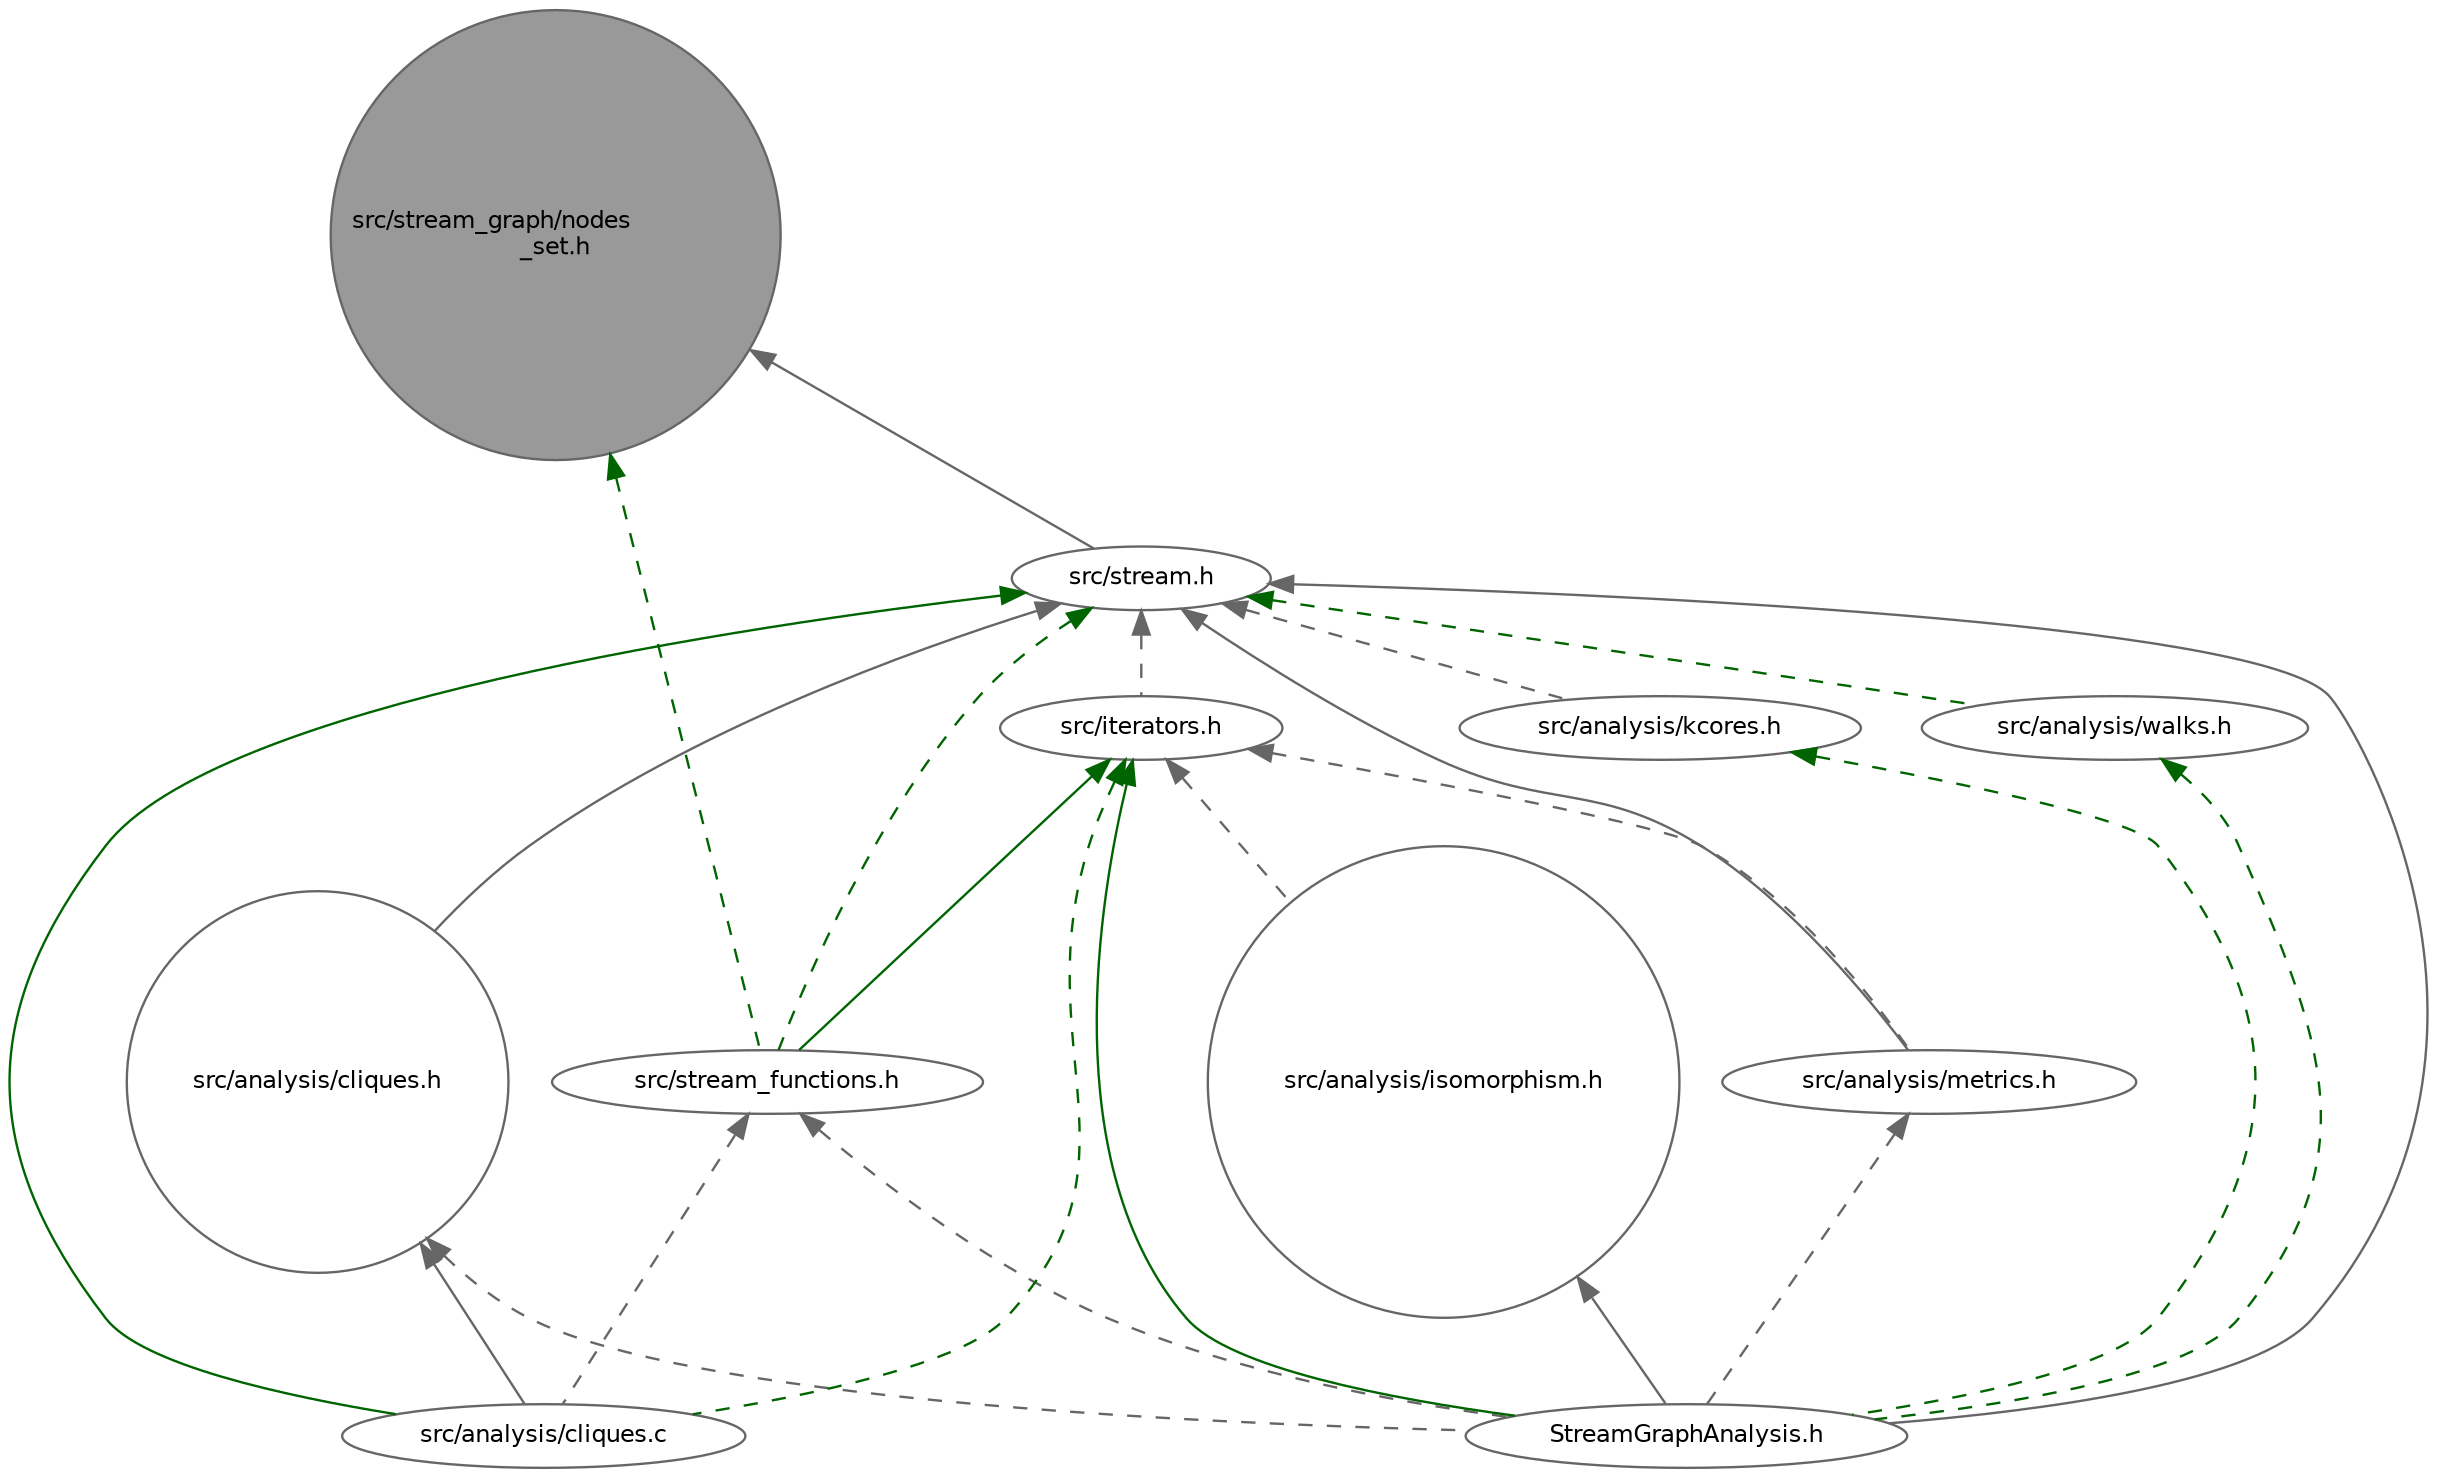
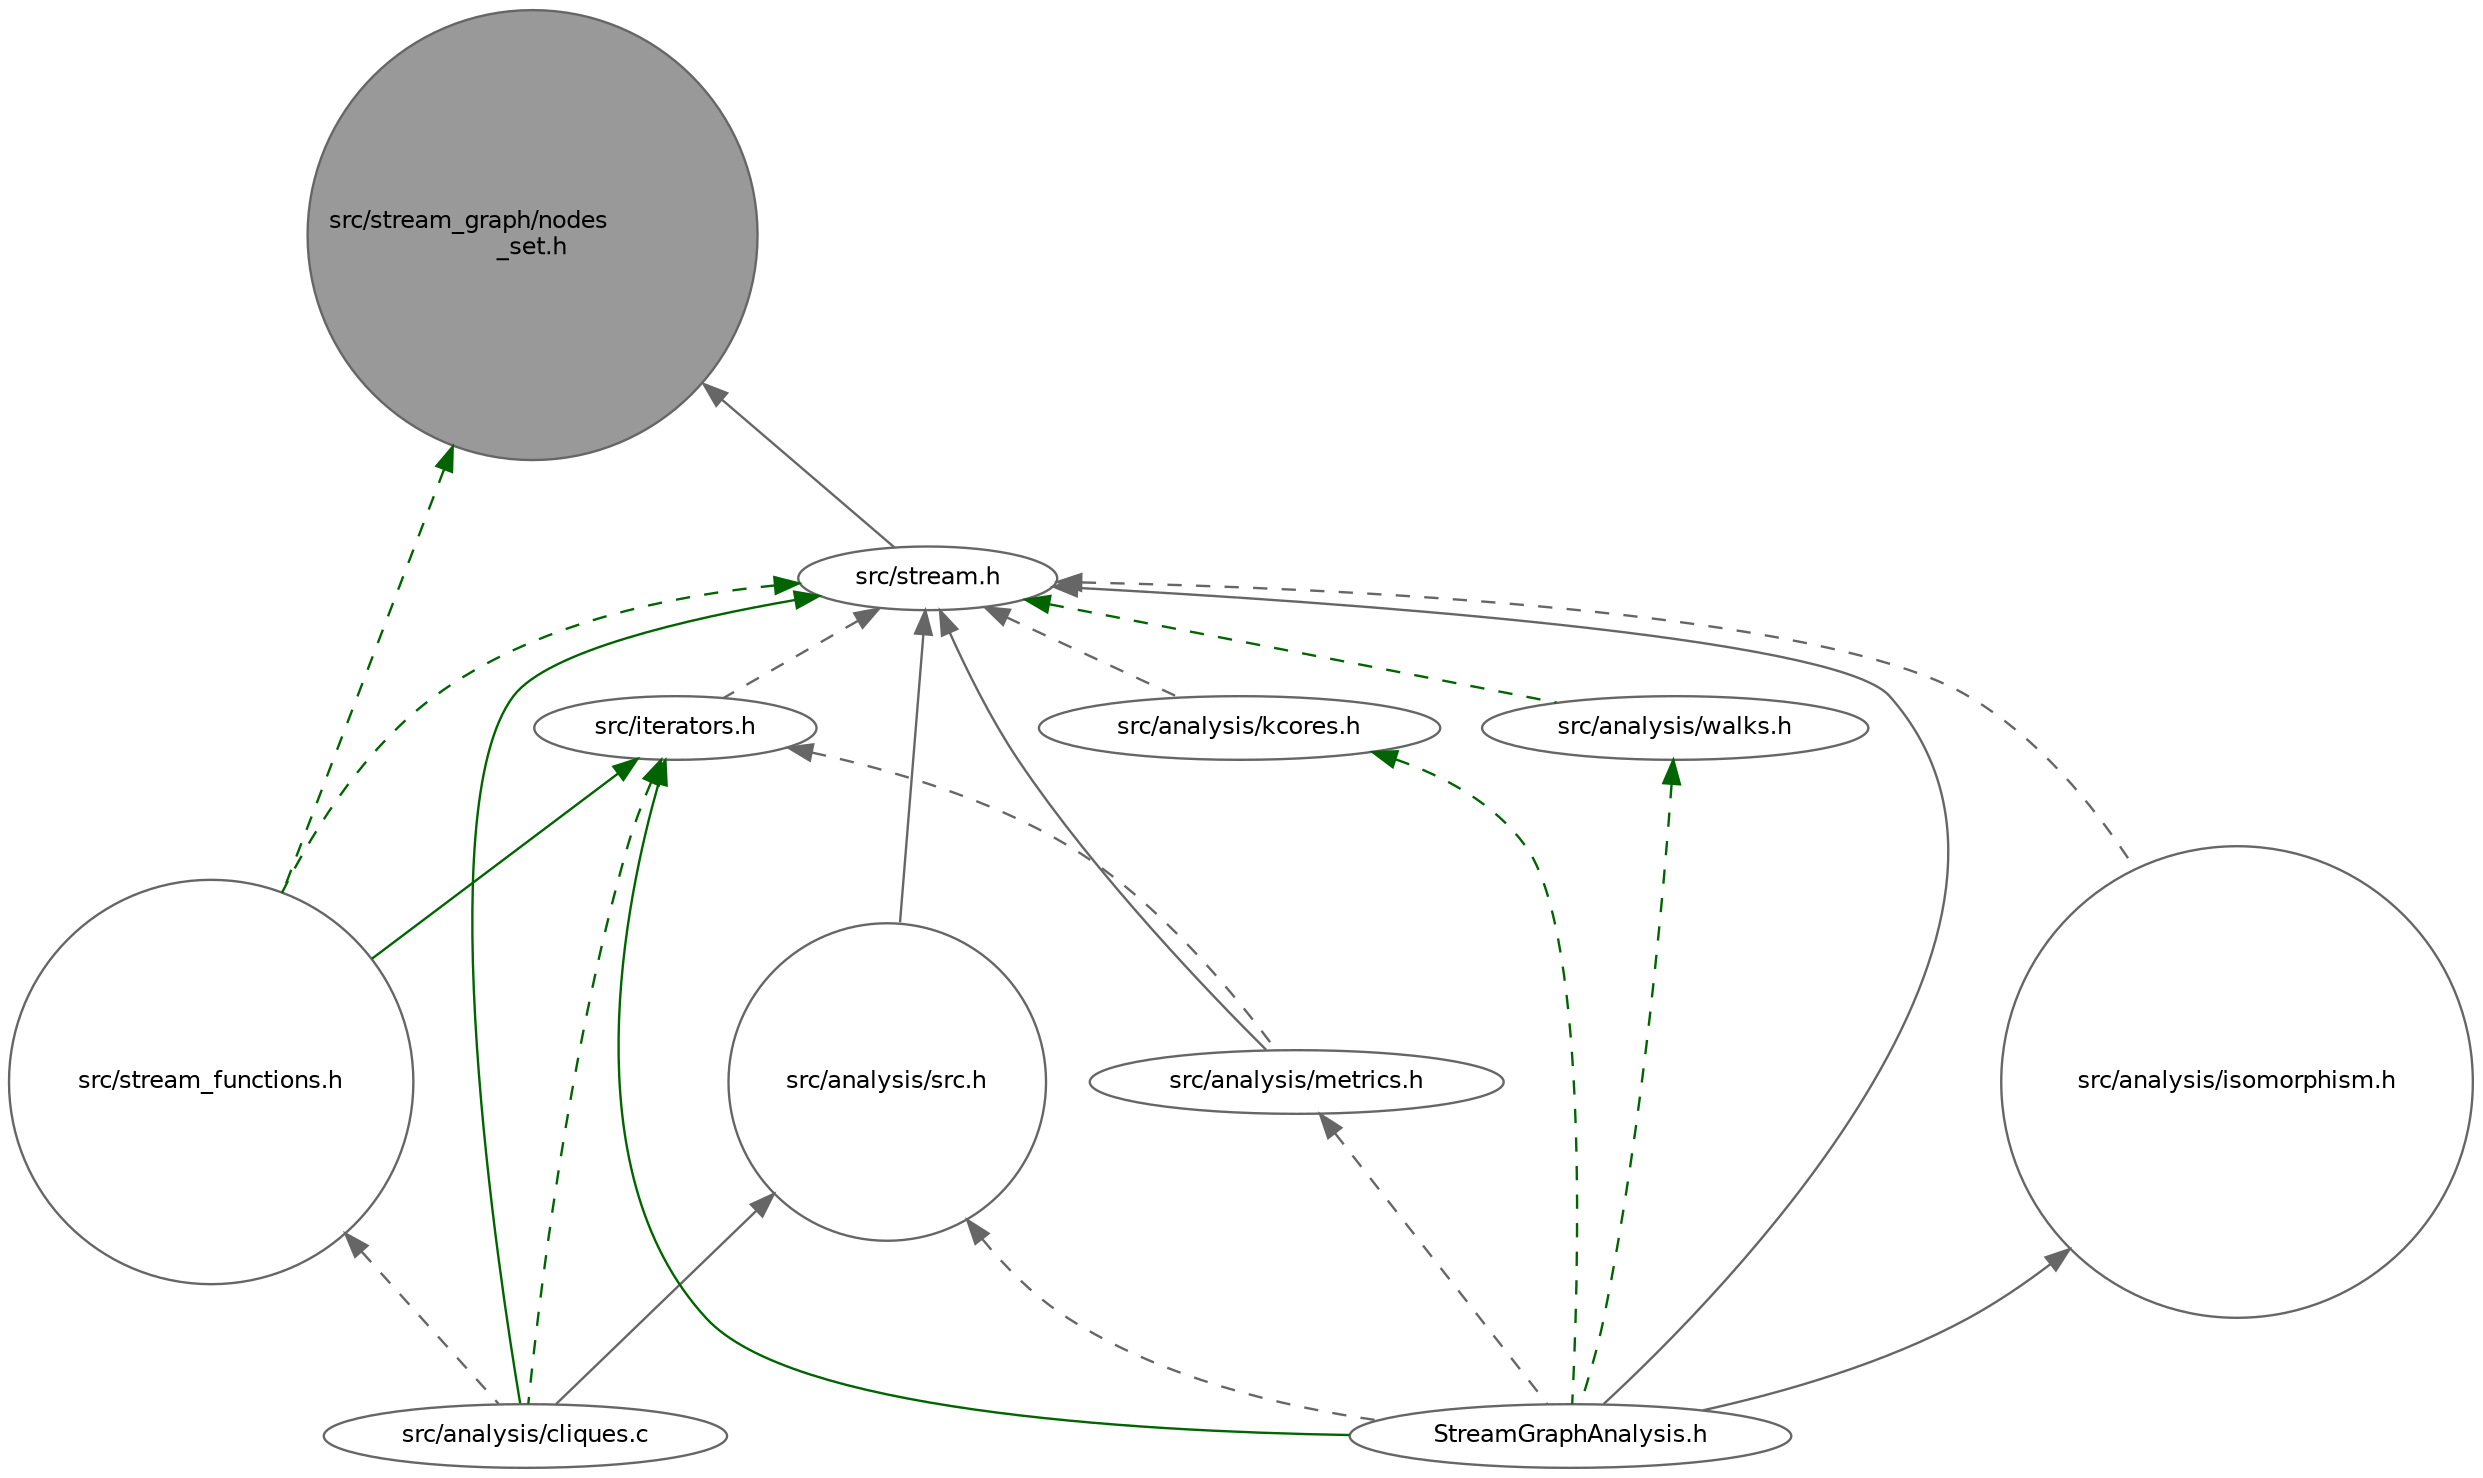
edge "src/analysis/isomorphism.h" -> "src/iterators.h": now "src/analysis/isomorphism.h" -> "src/stream.h"
node "src/analysis/cliques.h": label "src/analysis/cliques.h" -> "src/analysis/src.h"
node "src/stream_functions.h": shape ellipse -> circle
edge "StreamGraphAnalysis.h" -> "src/stream_functions.h": removed
